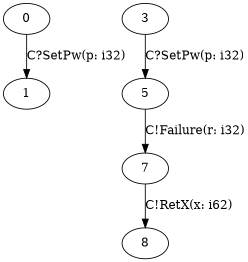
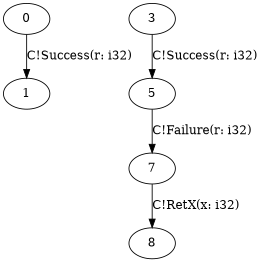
edge "0" -> "1": label "C?SetPw(p: i32)" -> "C!Success(r: i32)"
edge "3" -> "5": label "C?SetPw(p: i32)" -> "C!Success(r: i32)"
edge "7" -> "8": label "C!RetX(x: i62)" -> "C!RetX(x: i32)"
